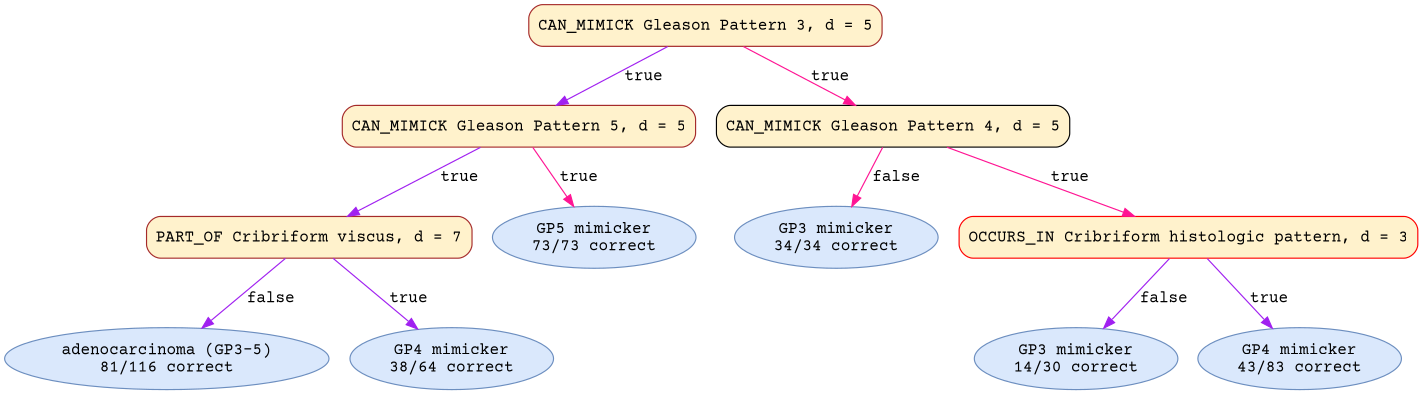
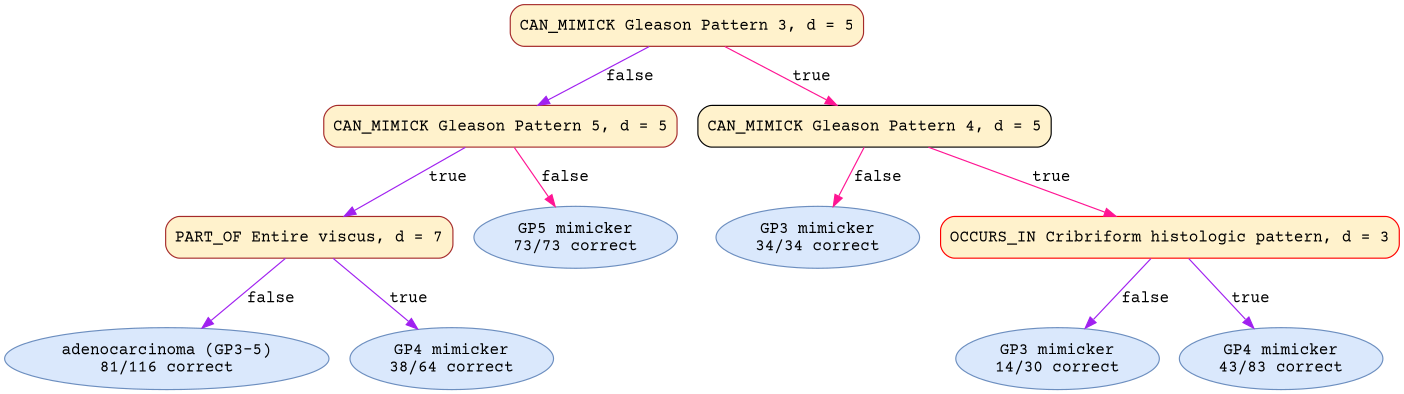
edge "CAN_MIMICK Gleason Pattern 3, d = 5" -> "CAN_MIMICK Gleason Pattern 5, d = 5": label "true" -> "false"
edge "CAN_MIMICK Gleason Pattern 5, d = 5" -> "GP5 mimicker": label "true" -> "false"
node "PART_OF Cribriform viscus, d = 7": label "PART_OF Cribriform viscus, d = 7" -> "PART_OF Entire viscus, d = 7"
